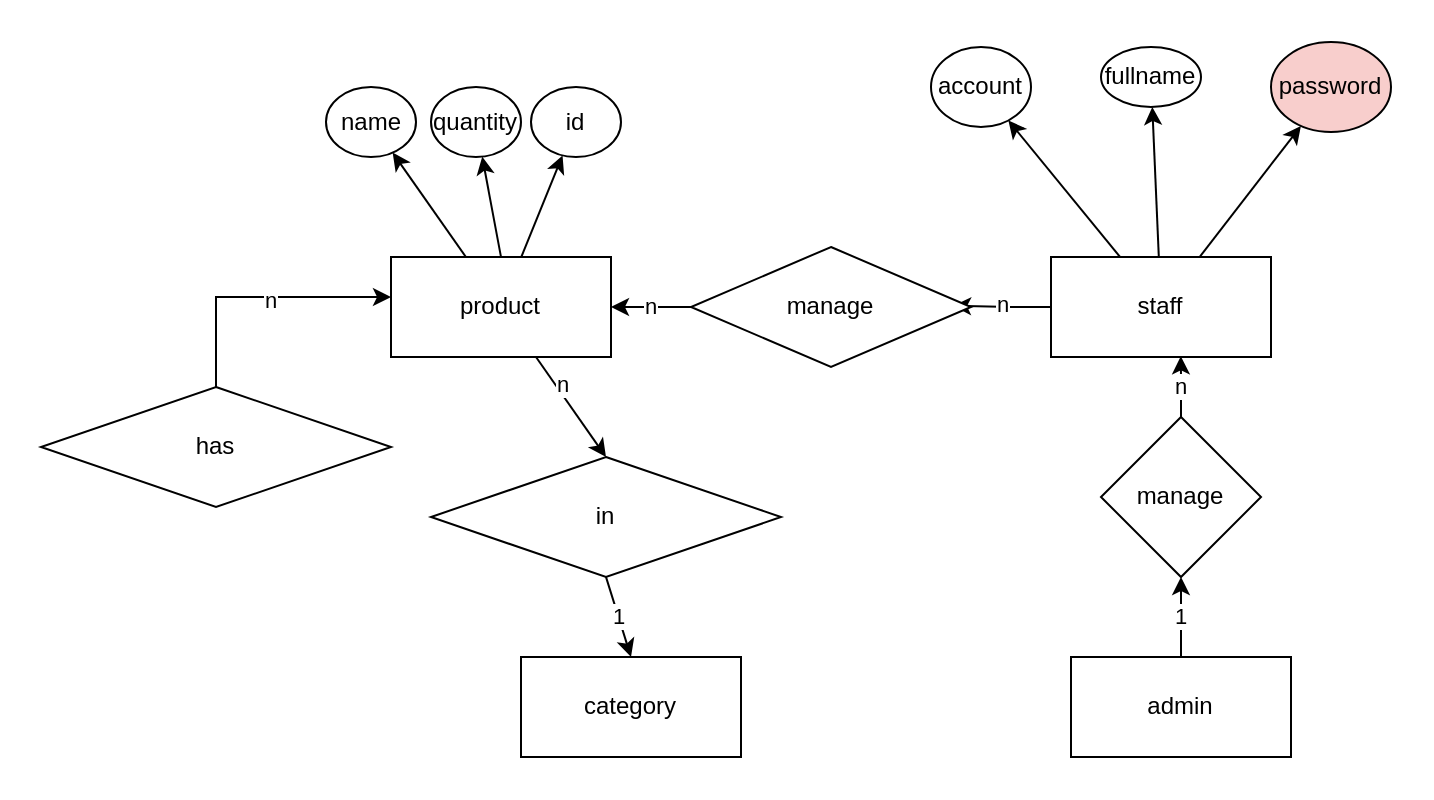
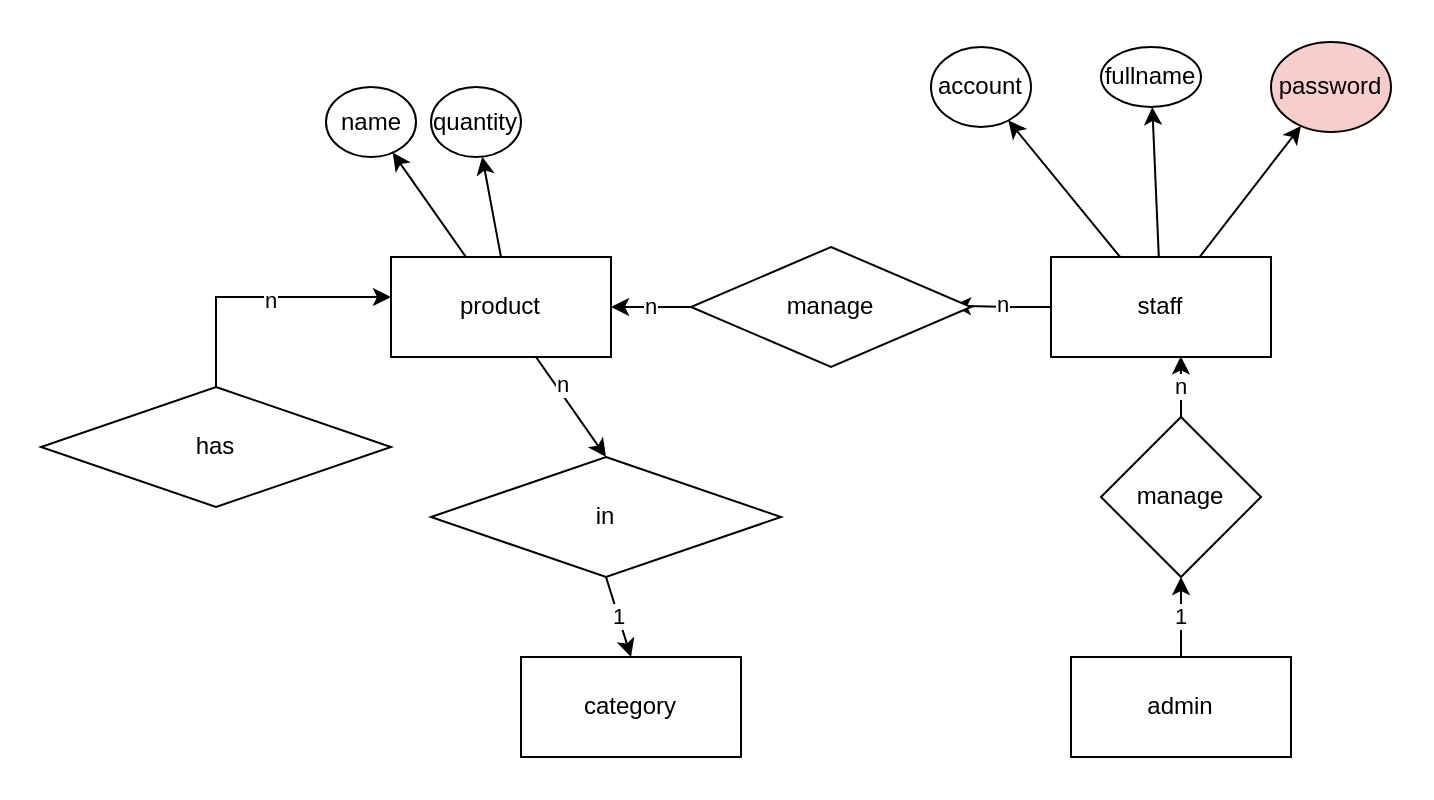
node "id": removed
edge "product" -> "id": removed
